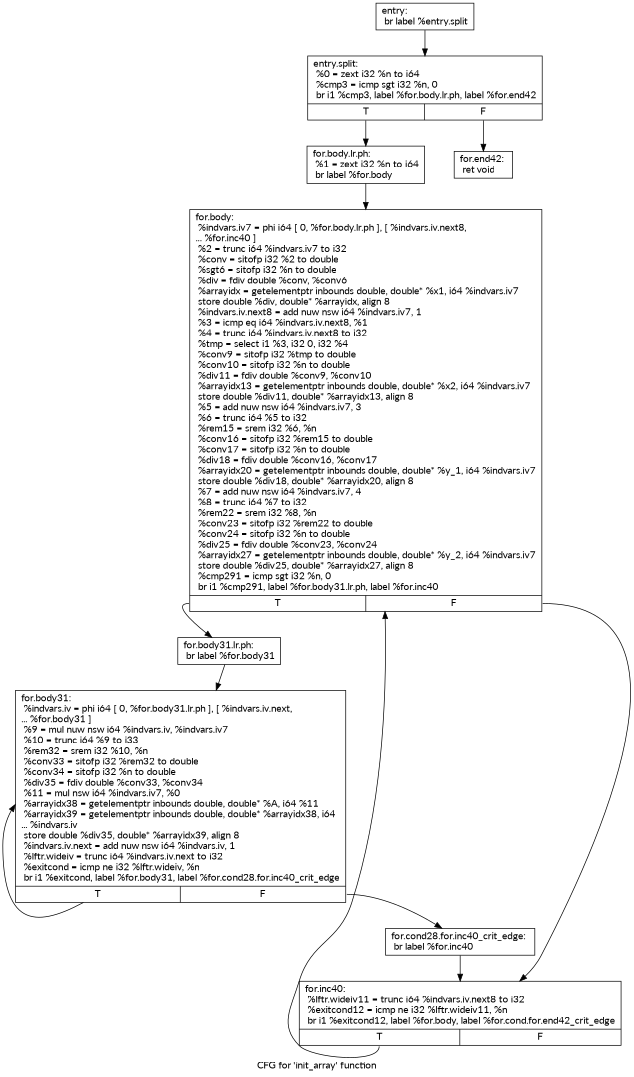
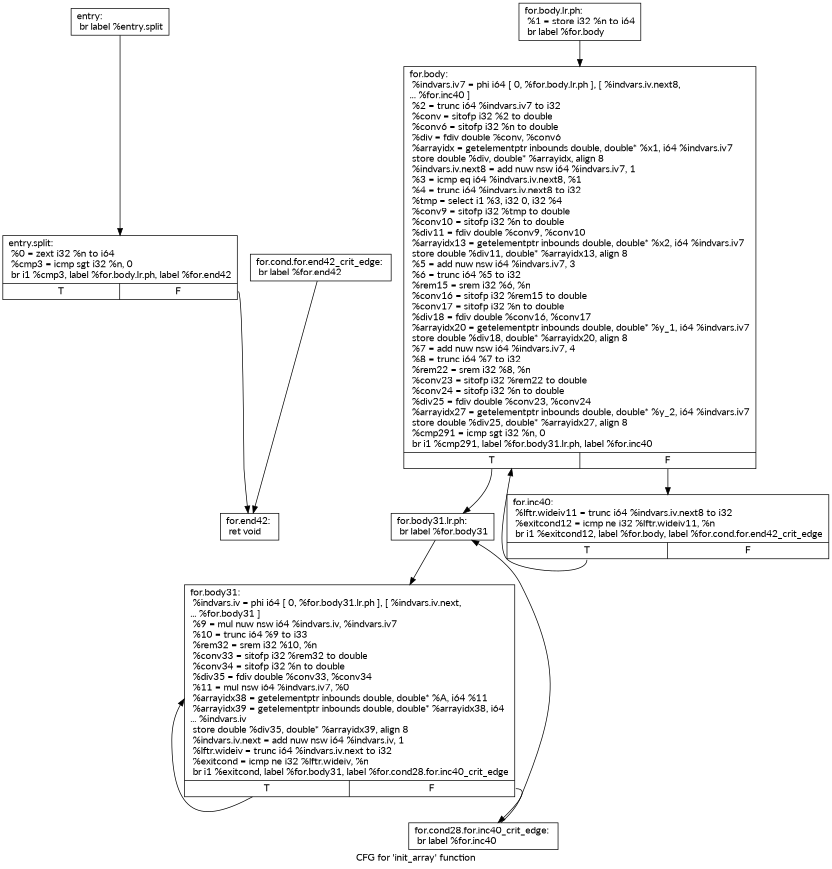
edge "entry.split:" -> "for.body.lr.ph:": removed
node "for.body.lr.ph:": text "%1 = zext i32 %n to i64" -> "%1 = store i32 %n to i64"
node "for.cond.for.end42_crit_edge:": added
node "for.body:": text "%sgt6 = sitofp i32 %n to double" -> "%conv6 = sitofp i32 %n to double"
edge "for.cond28.for.inc40_crit_edge:" -> "for.inc40:": now "for.cond28.for.inc40_crit_edge:" -> "for.body31.lr.ph:"
